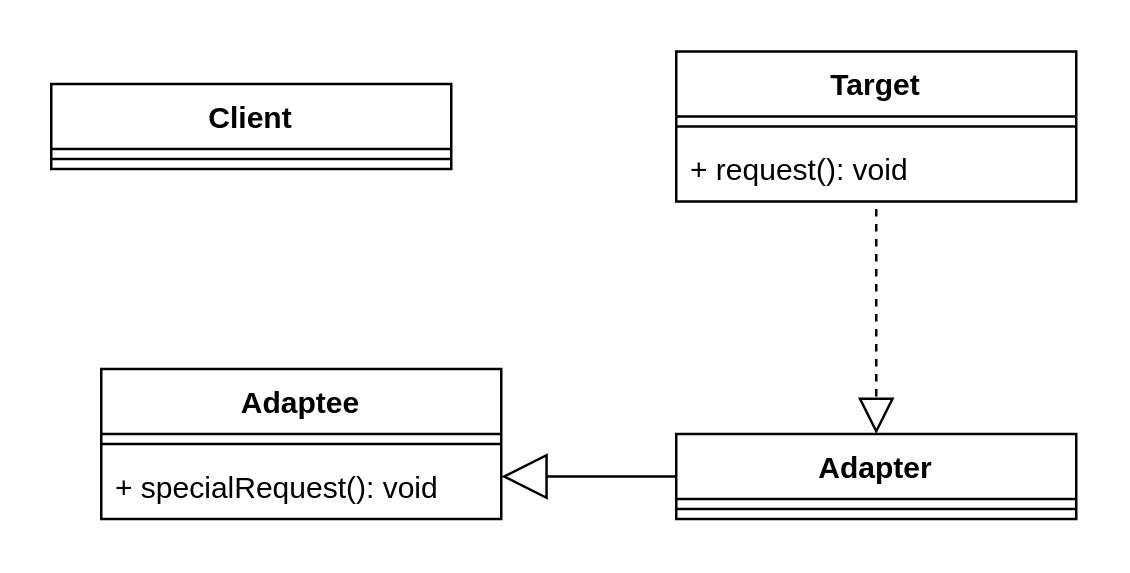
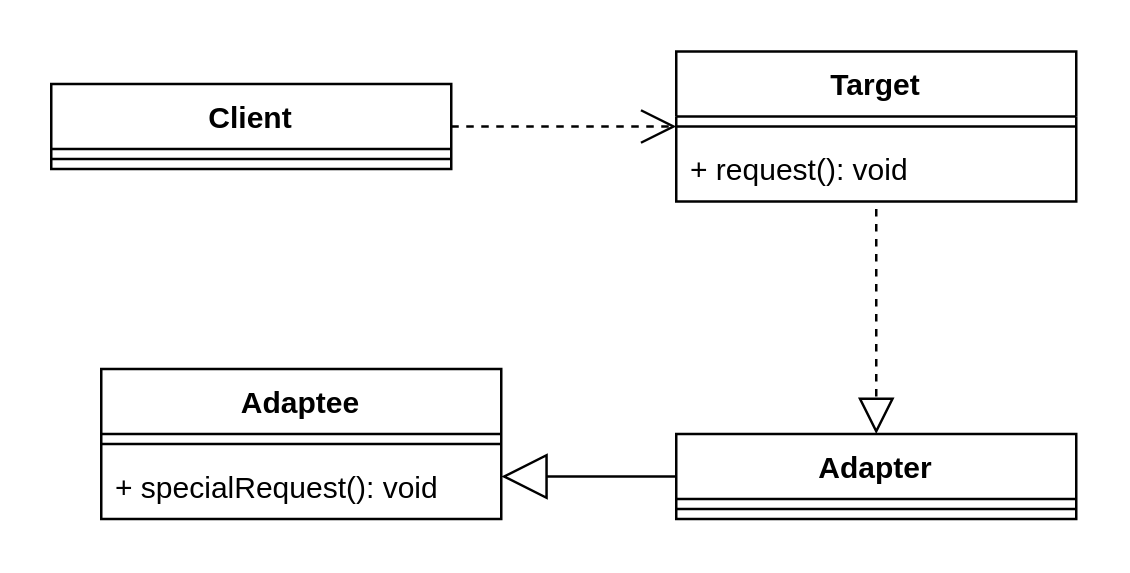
edge "Client" -> "Target": added
